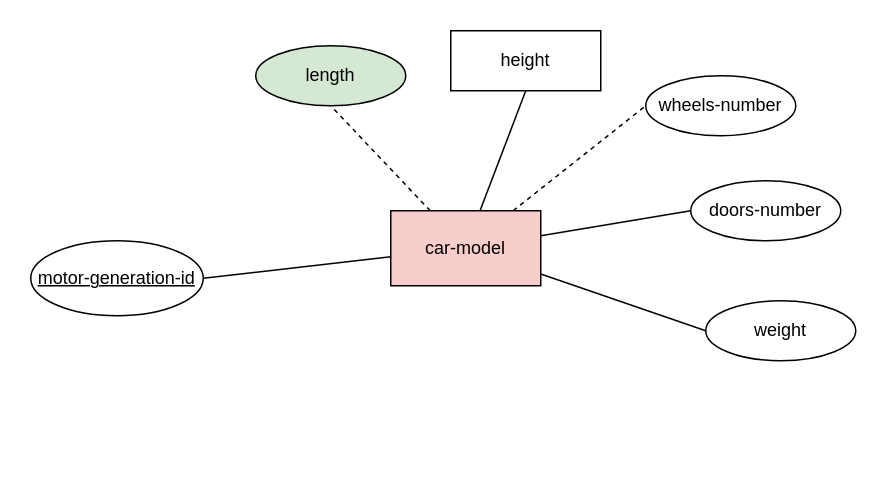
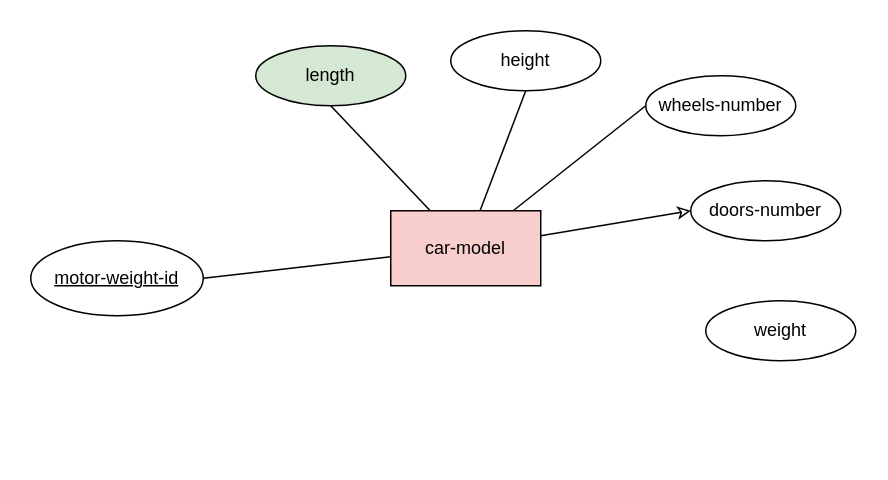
node "height": shape rectangle -> ellipse
edge "wheels-number" -- "car-model": style dashed -> solid
edge "length" -- "car-model": style dashed -> solid
edge "doors-number" -- "car-model": arrowhead none -> classic
node "motor-generation-id": label "motor-generation-id" -> "motor-weight-id"
edge "car-model" -- "weight": removed
